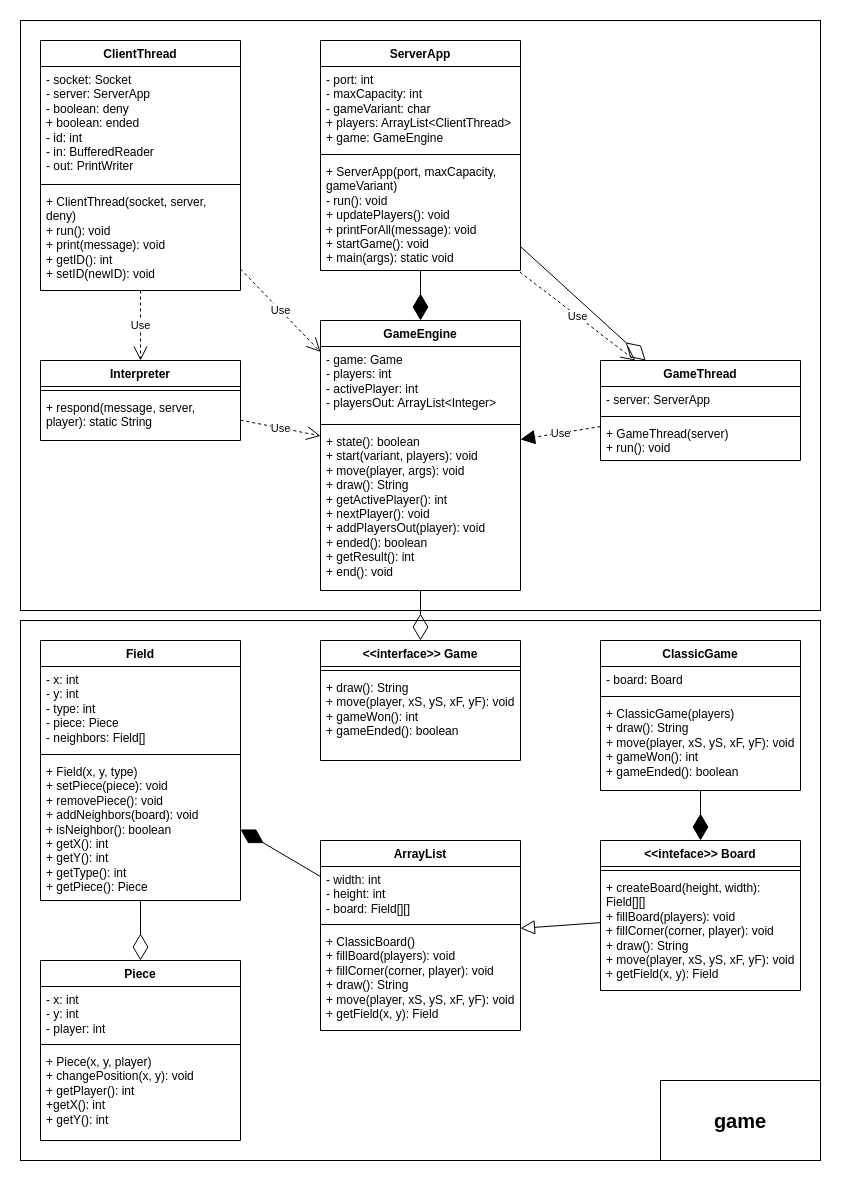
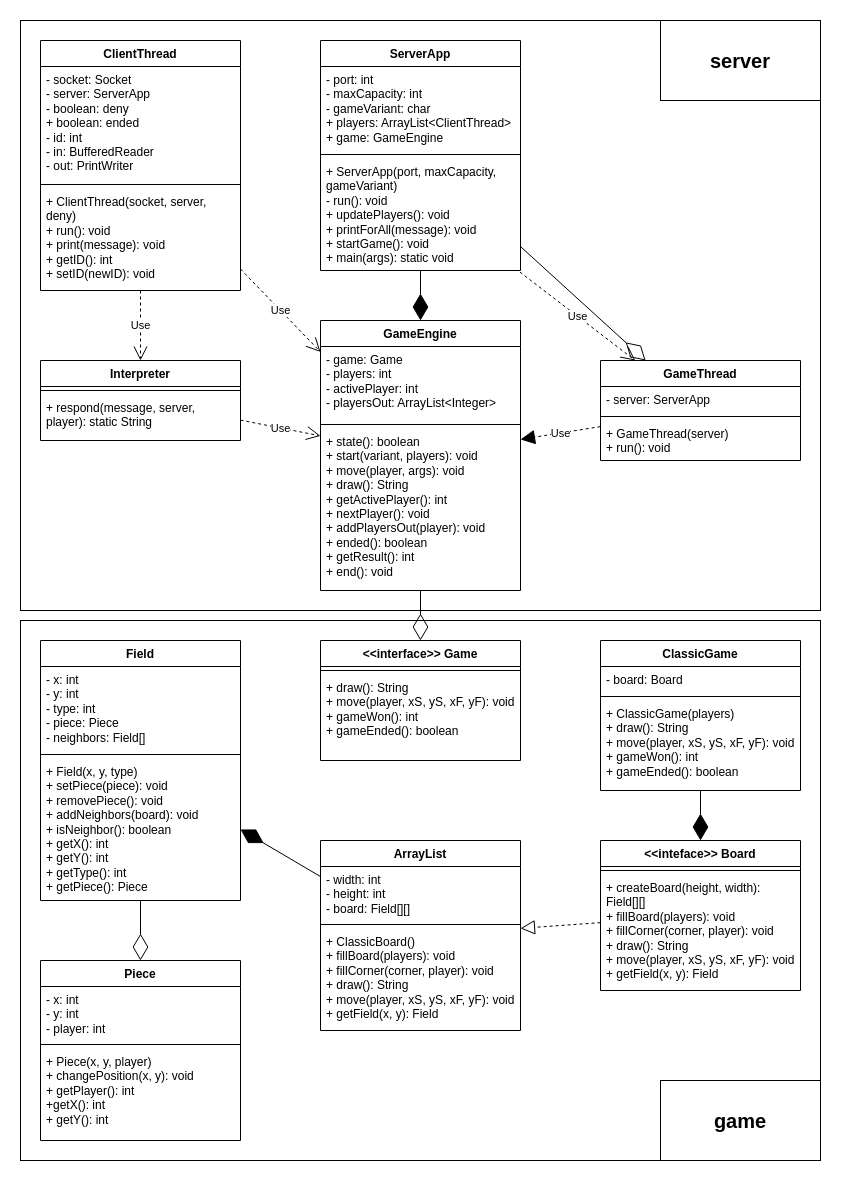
node "server": added
edge "<<inteface>> Board" -> "ArrayList": style solid -> dashed
